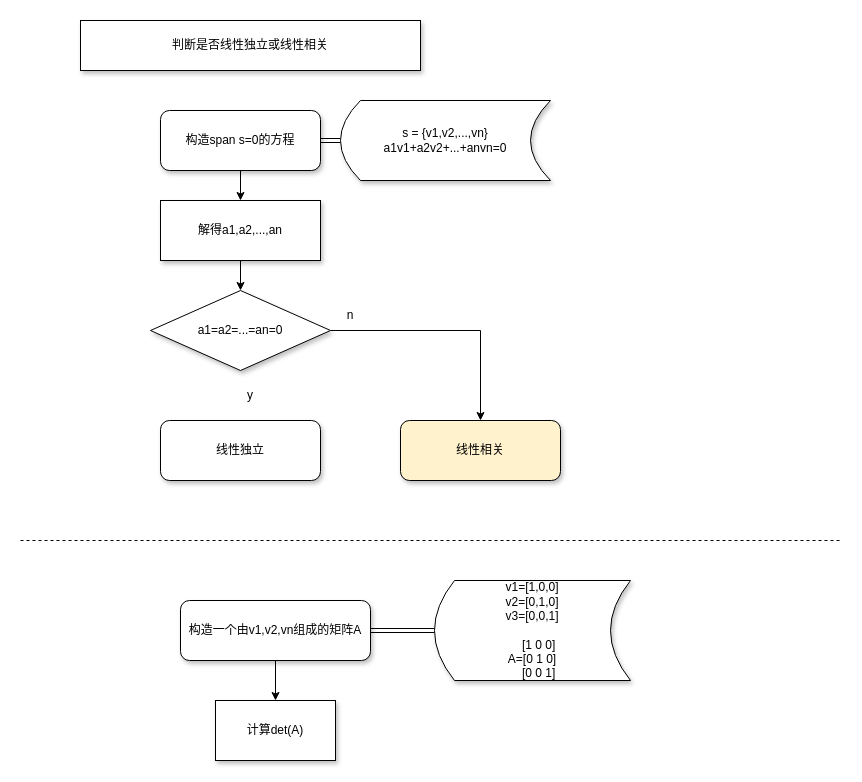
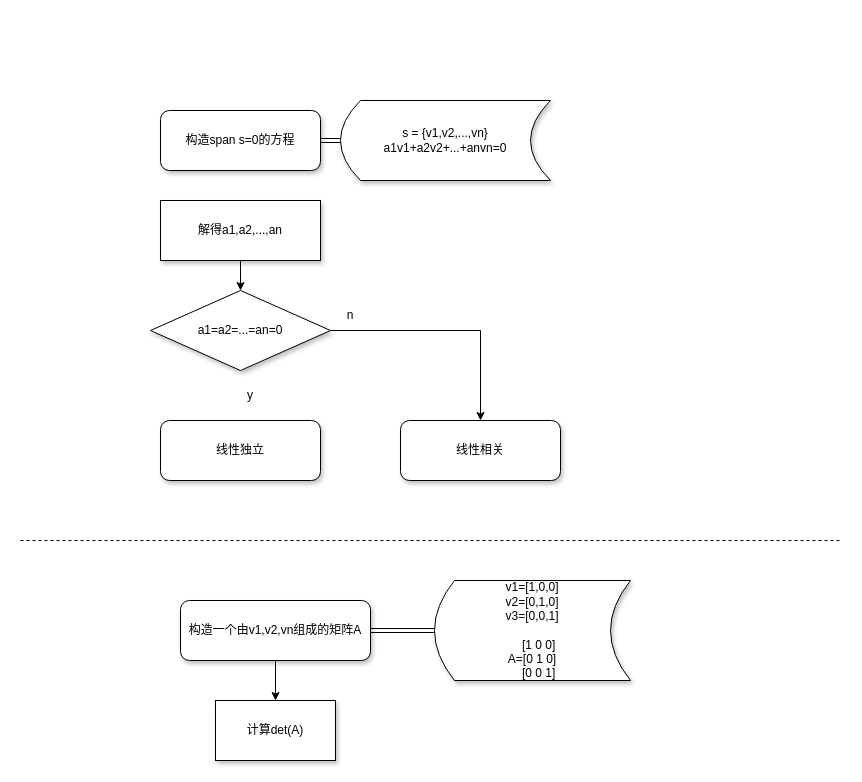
node "判断是否线性独立或线性相关": removed
edge "构造span s=0的方程" -> "解得a1,a2,...,an": removed
node "线性相关": fillcolor #fff2cc -> #ffffff
